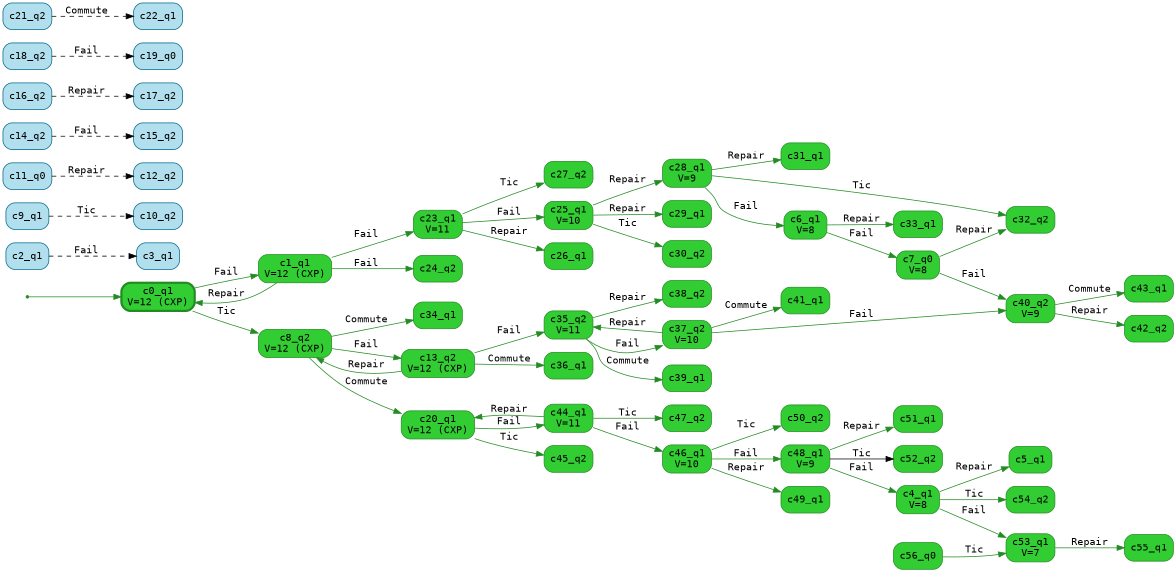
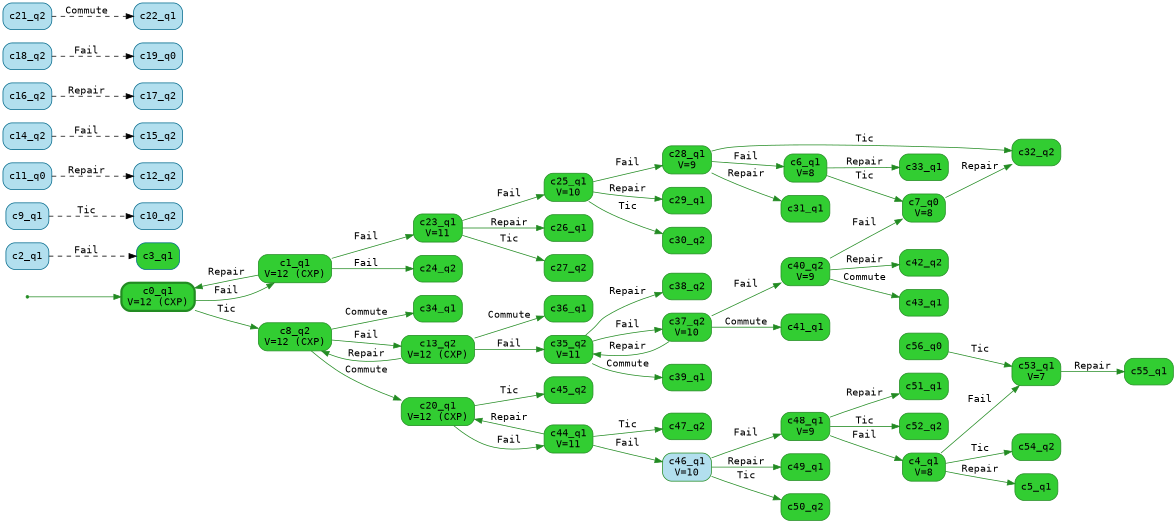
edge "c25_q1 V=10" -> "c28_q1 V=9": label "Repair" -> "Fail"
edge "c6_q1 V=8" -> "c7_q0 V=8": label "Fail" -> "Tic"
node "c3_q1": fillcolor lightblue2 -> limegreen
edge "c7_q0 V=8" -> "c40_q2 V=9": reversed
node "c46_q1 V=10": fillcolor limegreen -> lightblue2
edge "c48_q1 V=9" -> "c52_q2": color black -> forestgreen
